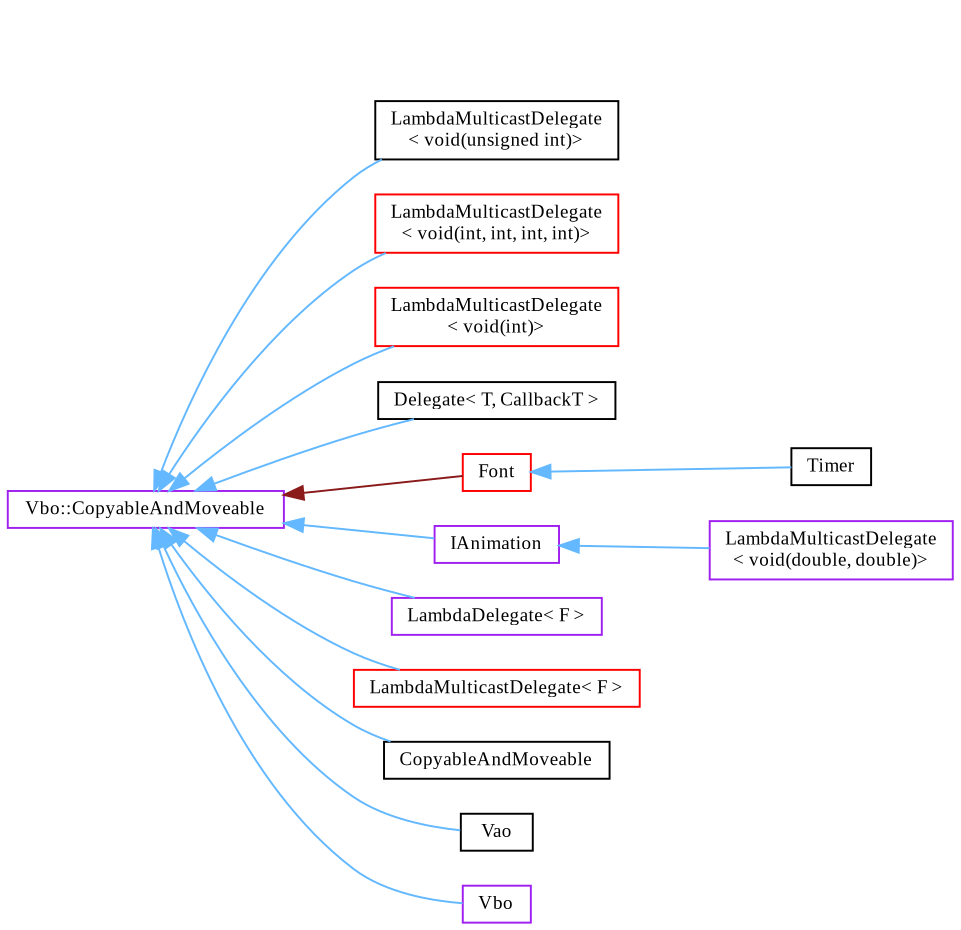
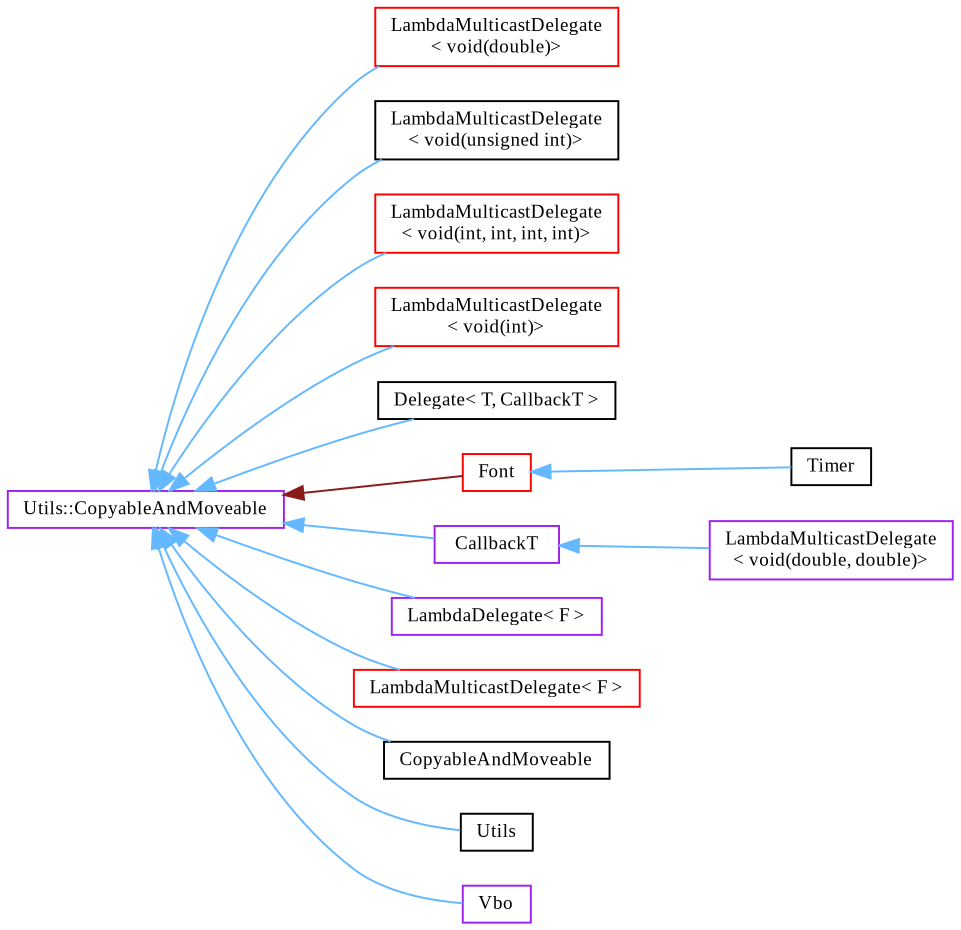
node "LambdaMulticastDelegate < void(double)>": added
node "Vbo::CopyableAndMoveable": label "Vbo::CopyableAndMoveable" -> "Utils::CopyableAndMoveable"
node "IAnimation": label "IAnimation" -> "CallbackT"
node "Vao": label "Vao" -> "Utils"
